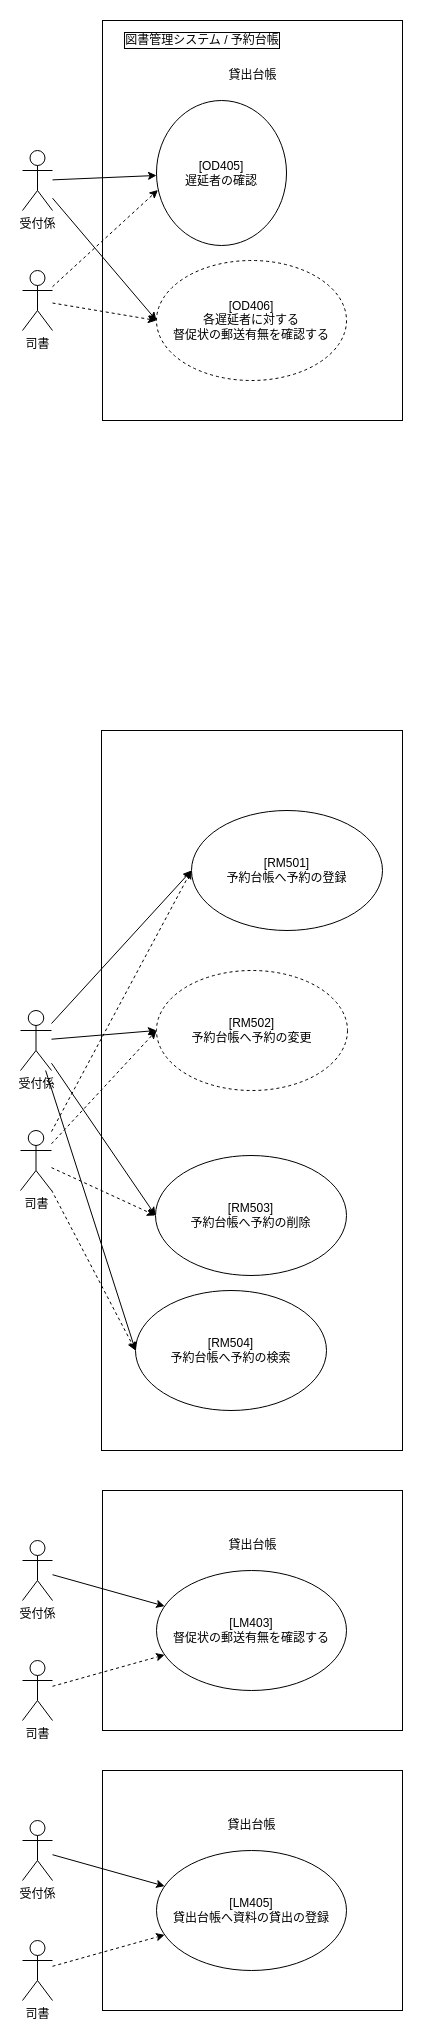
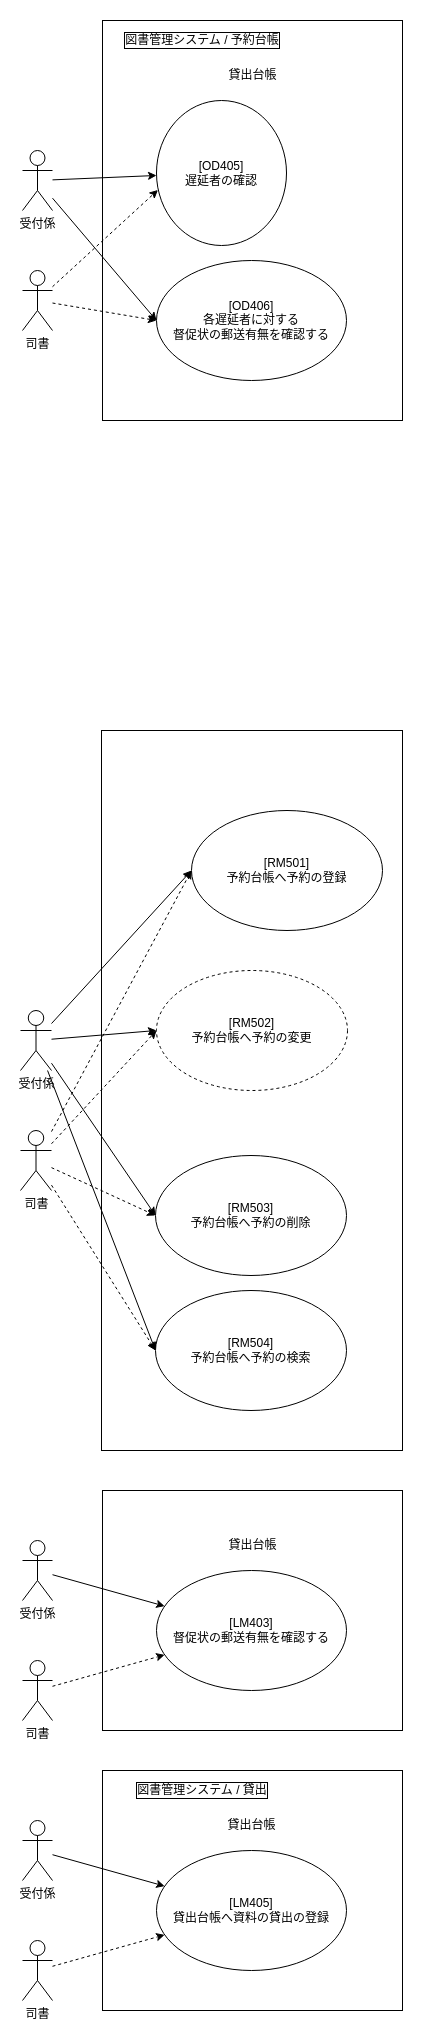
node "[OD406] 各遅延者に対する 督促状の郵送有無を確認する": style dashed -> solid
node "[RM504] 予約台帳へ予約の検索": moved (231, 1351) -> (251, 1351)
node "図書管理システム / 貸出": added
